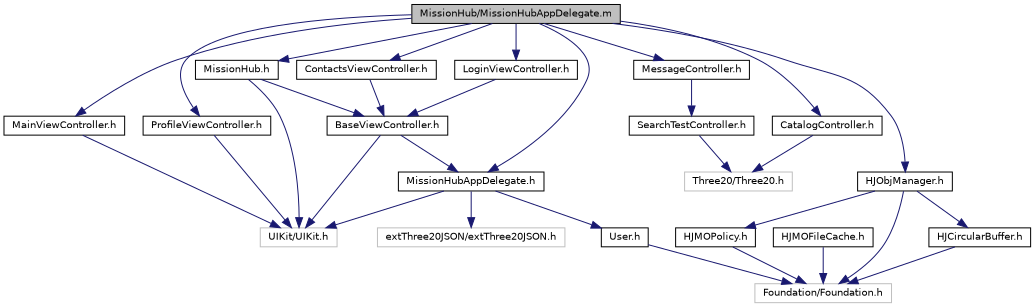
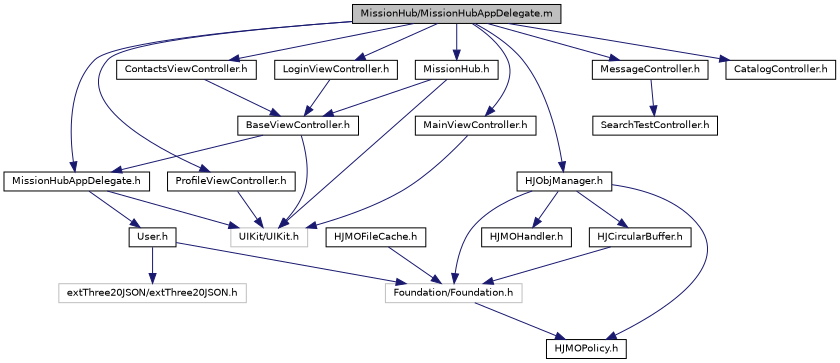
node "Three20/Three20.h": removed
edge "MissionHubAppDelegate.h" -> "extThree20JSON/extThree20JSON.h": now "User.h" -> "extThree20JSON/extThree20JSON.h"
node "HJMOHandler.h": added
edge "HJMOPolicy.h" -> "Foundation/Foundation.h": reversed
